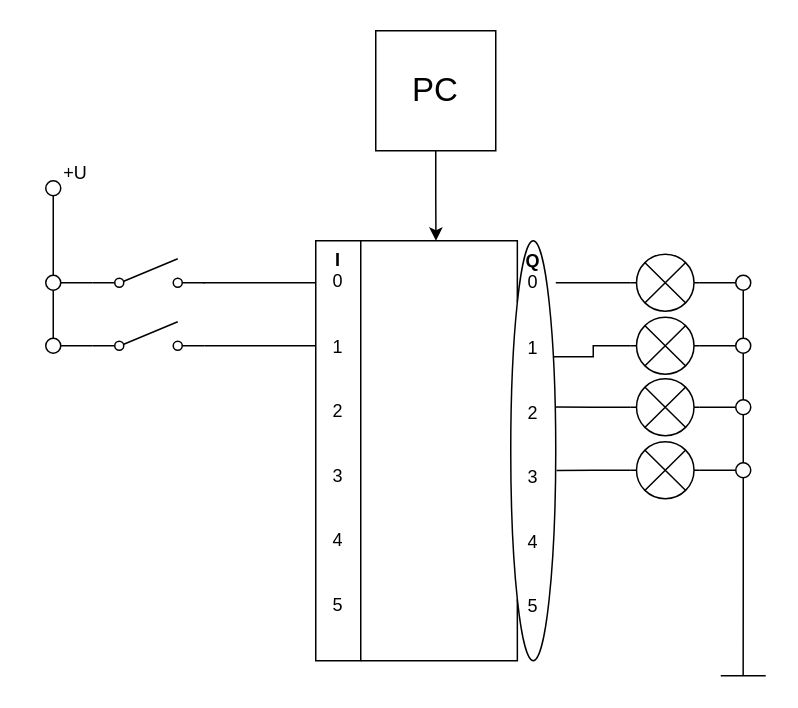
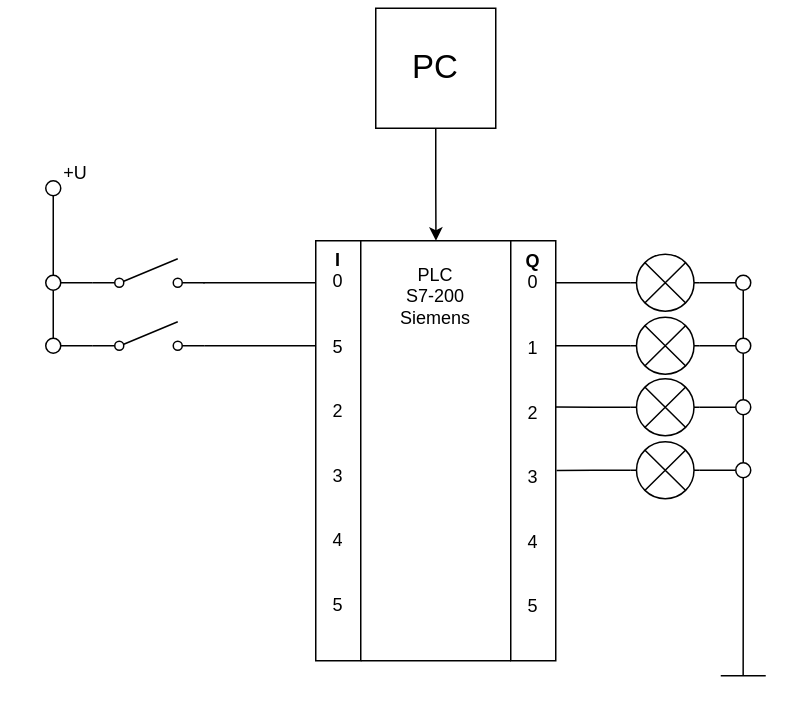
node "PC": moved (436, 91) -> (436, 68)
node "PLC S7-200 Siemens": added
node "I 0 1 2 3 4 5": label "I 0 1 2 3 4 5" -> "I 0 5 2 3 4 5"
node "Q 0 1 2 3 4 5": shape ellipse -> rectangle
